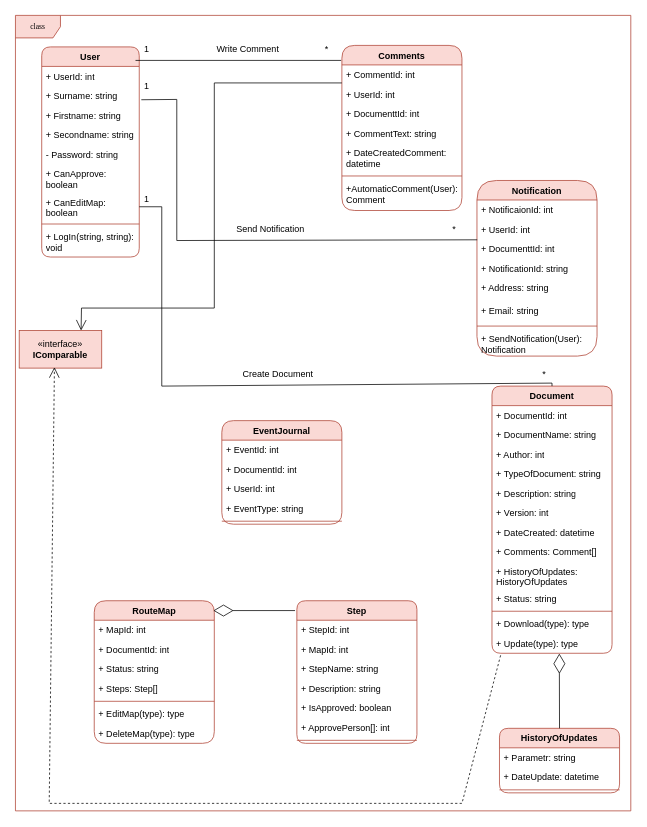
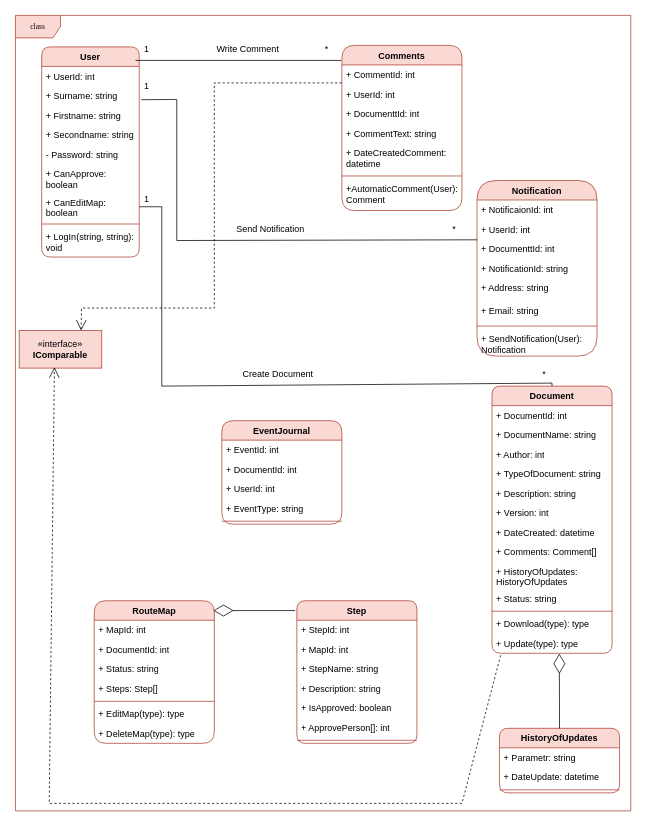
edge "+ CommentId: int" -> "«interface» IComparable": style solid -> dashed
